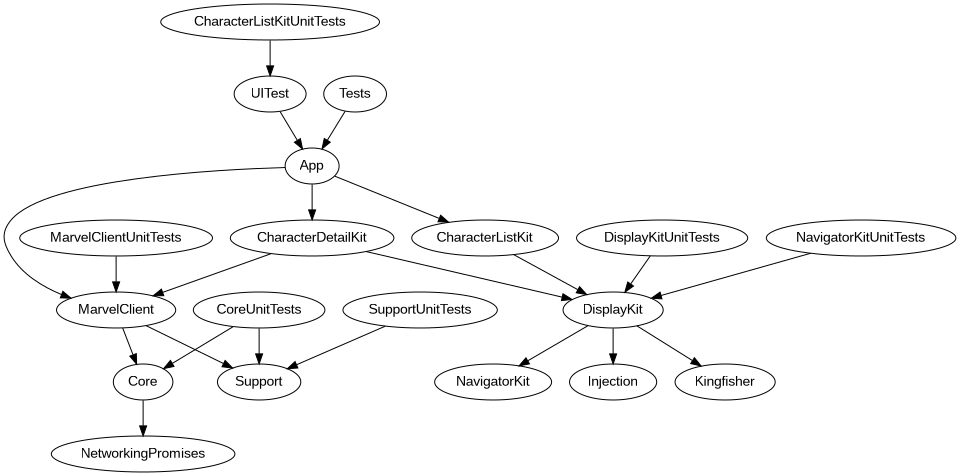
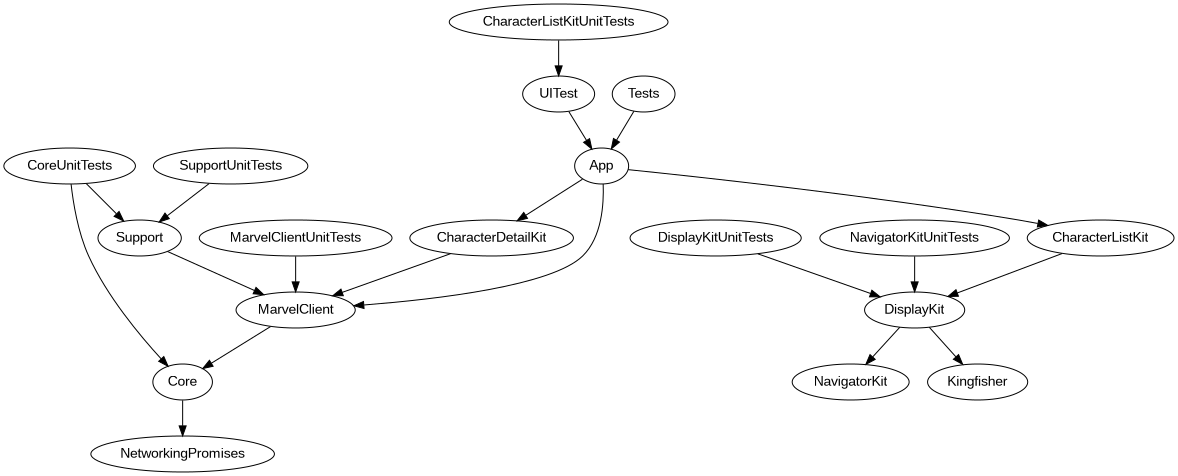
edge "CharacterDetailKit" -> "DisplayKit": removed
edge "MarvelClient" -> "Support": reversed
node "Injection": removed
